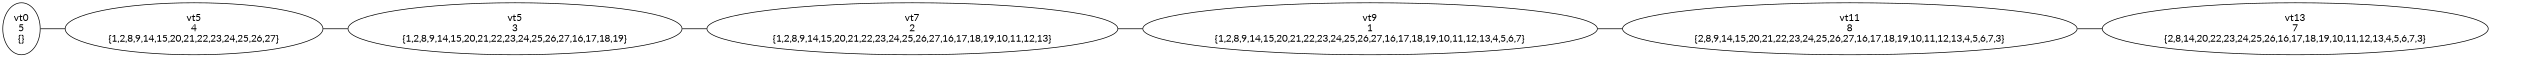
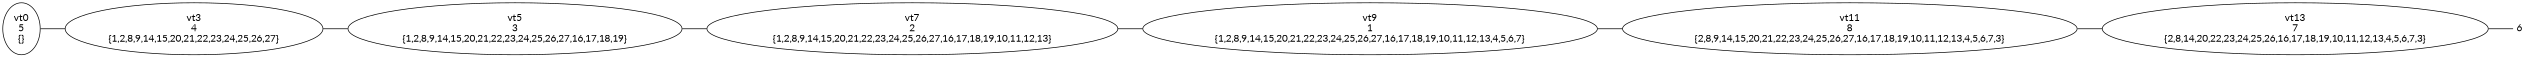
node "vt5 4 {1,2,8,9,14,15,20,21,22,23,24,25,26,27}": label "vt5 4 {1,2,8,9,14,15,20,21,22,23,24,25,26,27}" -> "vt3 4 {1,2,8,9,14,15,20,21,22,23,24,25,26,27}"
node "6": added
